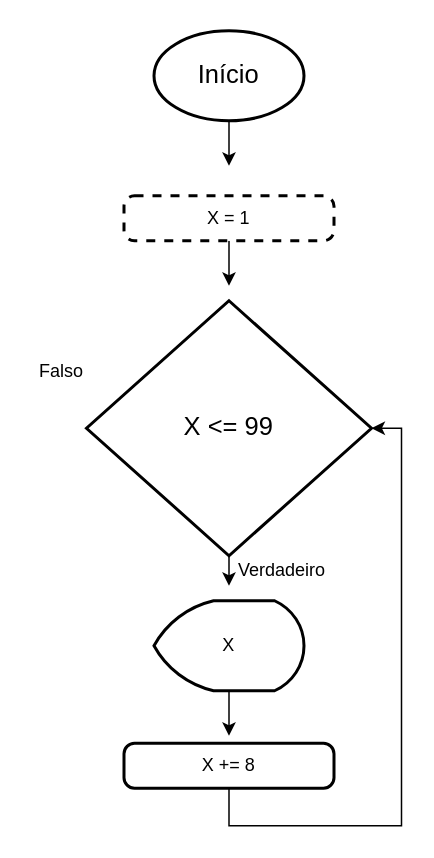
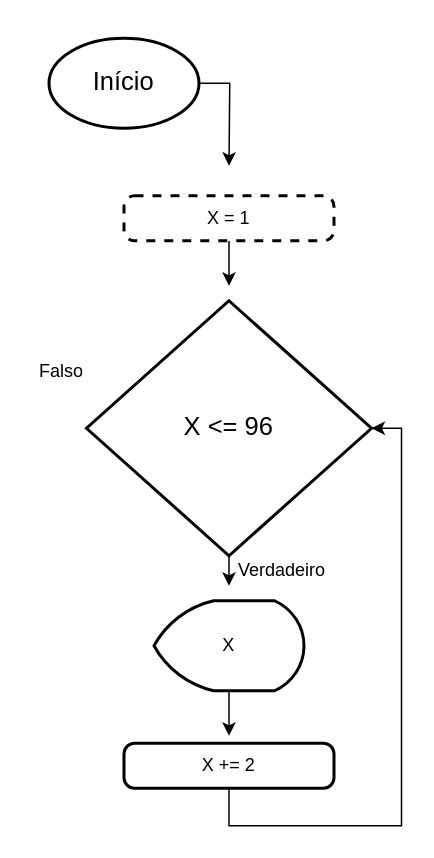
node "Início": moved (229, 76) -> (124, 83)
node "X <= 99": label "X <= 99" -> "X <= 96"
node "X += 8": label "X += 8" -> "X += 2"
